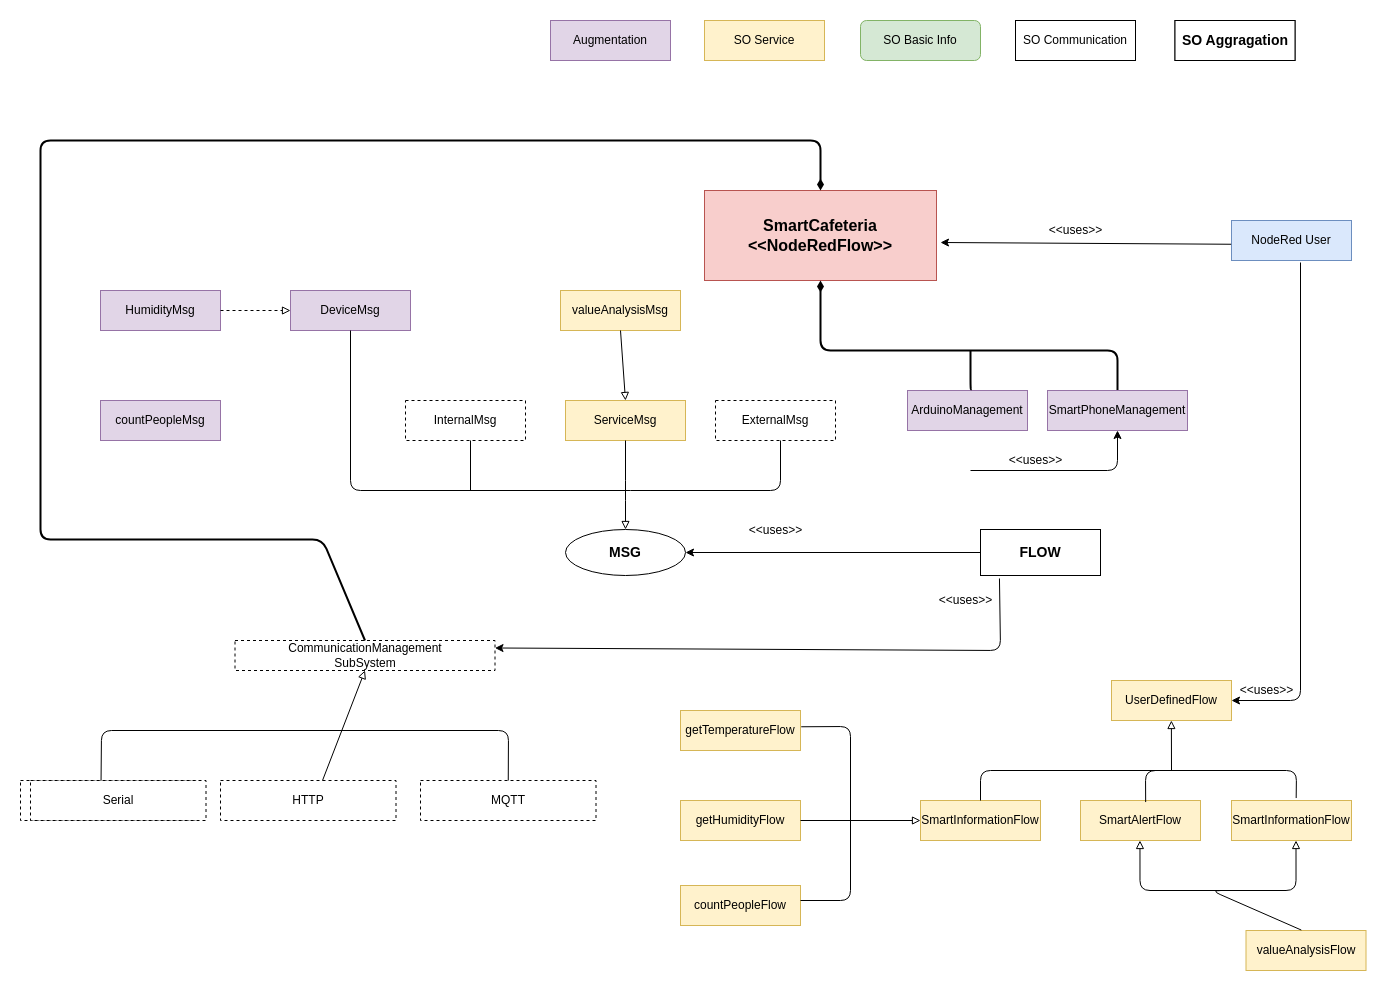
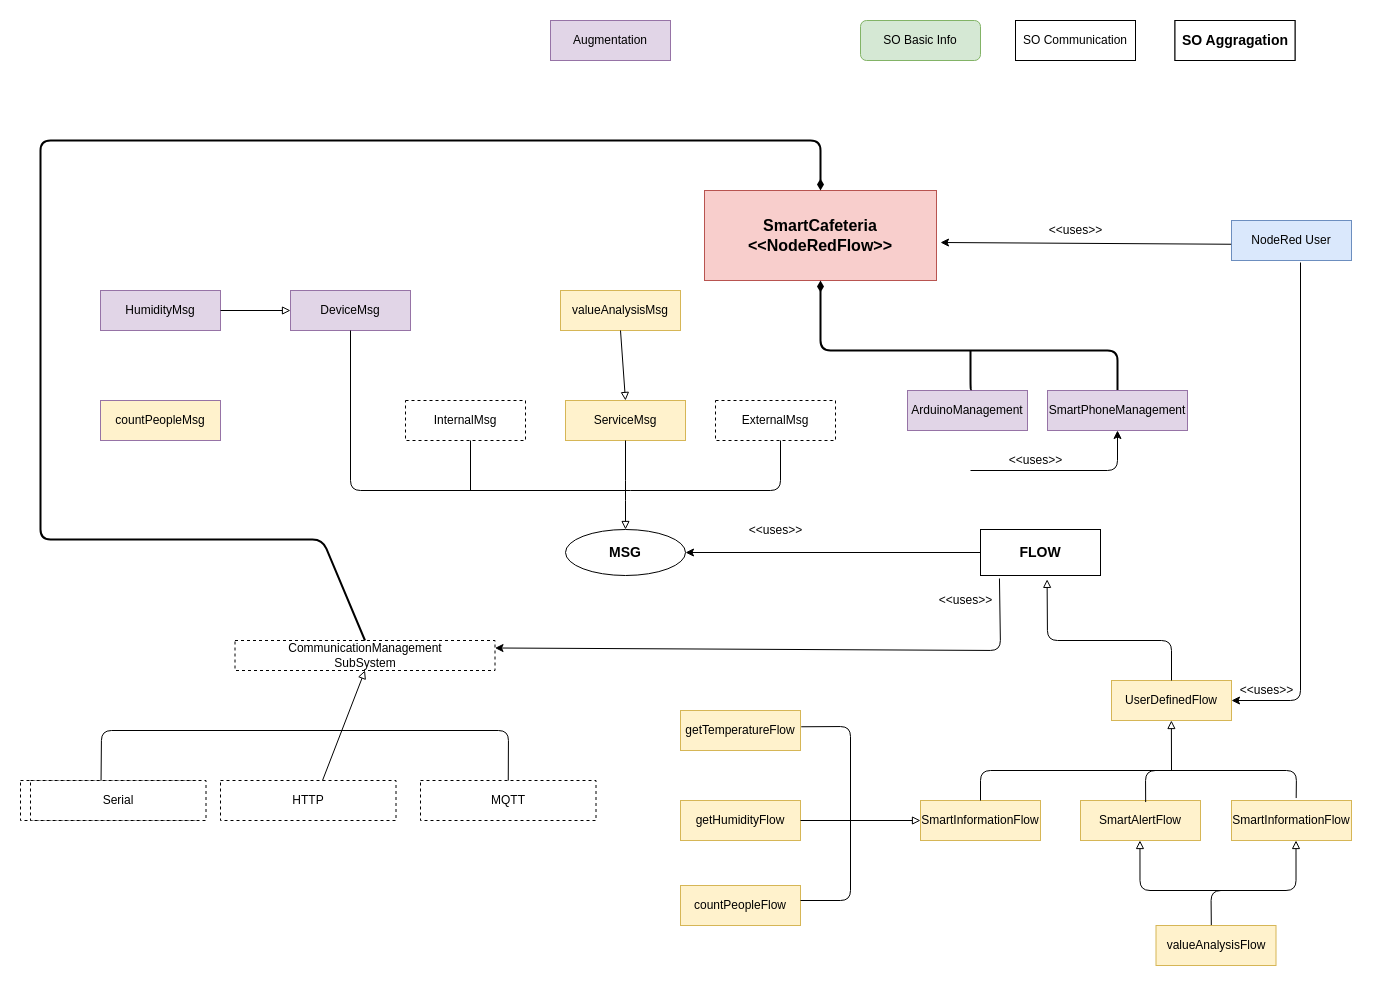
node "SO Service": removed
edge "HumidityMsg" -> "DeviceMsg": style dashed -> solid
node "countPeopleMsg": fillcolor #e1d5e7 -> #fff2cc
edge "UserDefinedFlow" -> "FLOW": added
node "valueAnalysisFlow": moved (1306, 951) -> (1216, 946)
